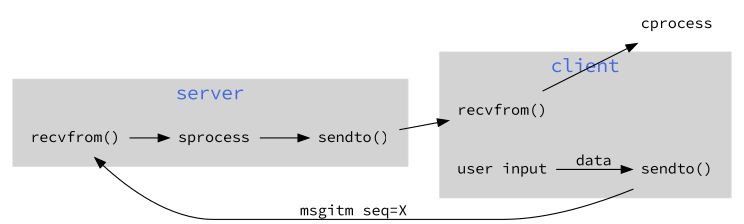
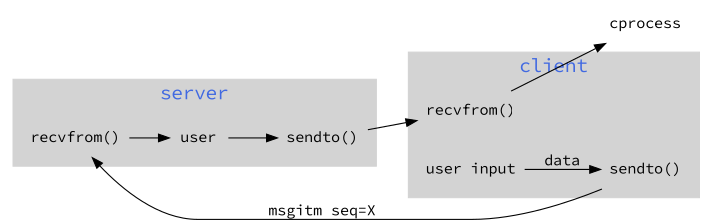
node "sprocess": label "sprocess" -> "user"
